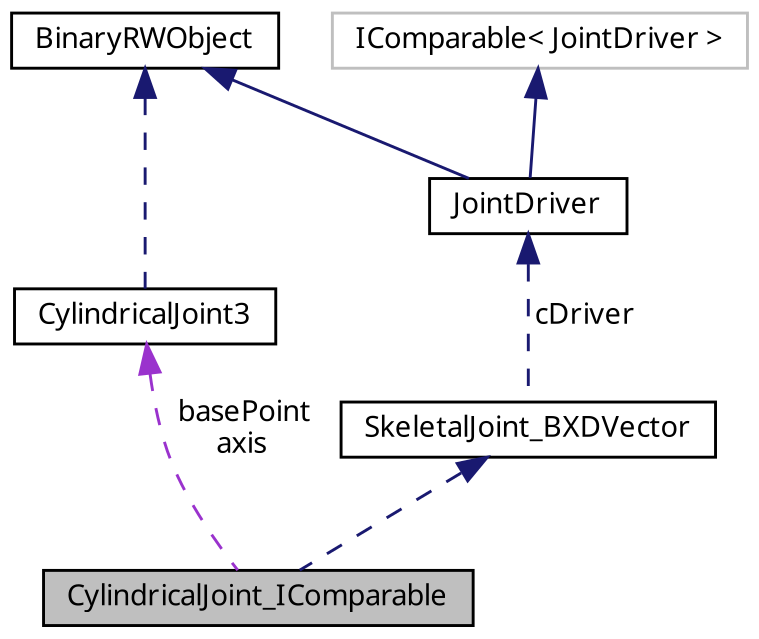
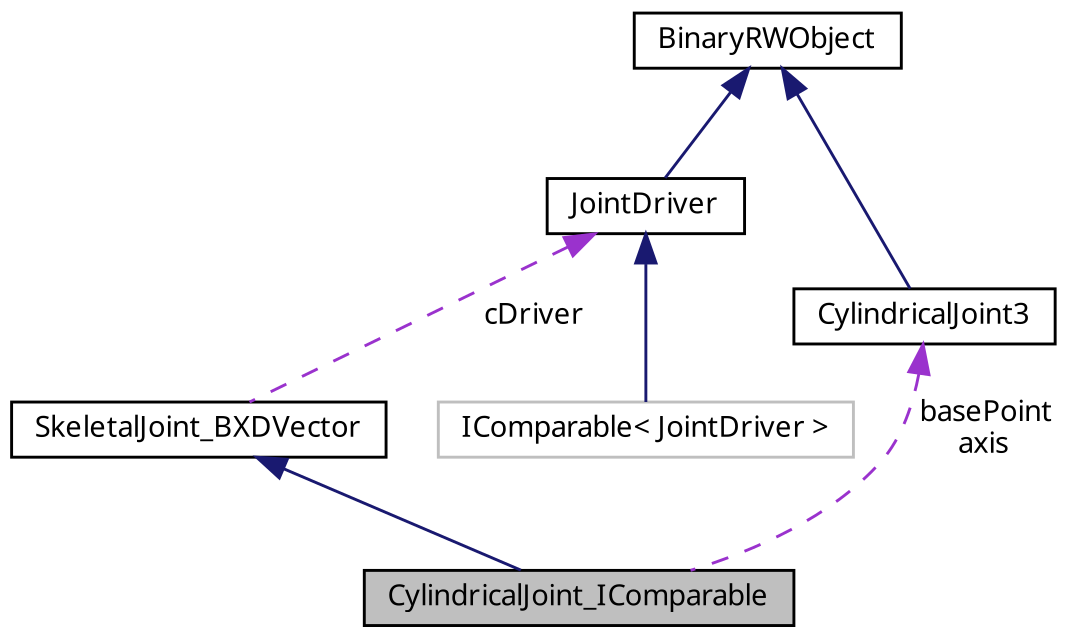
edge "JointDriver" -> "IComparable< JointDriver >": reversed
edge "CylindricalJoint3" -> "BinaryRWObject": style dashed -> solid
edge "SkeletalJoint_BXDVector" -> "JointDriver": color midnightblue -> darkorchid3
edge "CylindricalJoint_IComparable" -> "SkeletalJoint_BXDVector": style dashed -> solid
